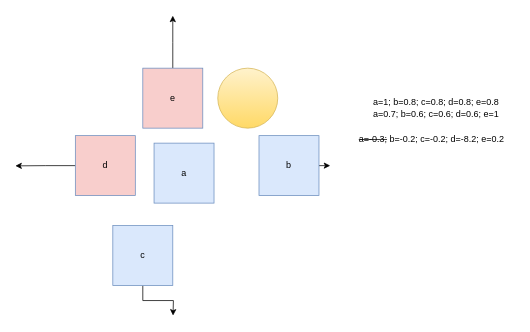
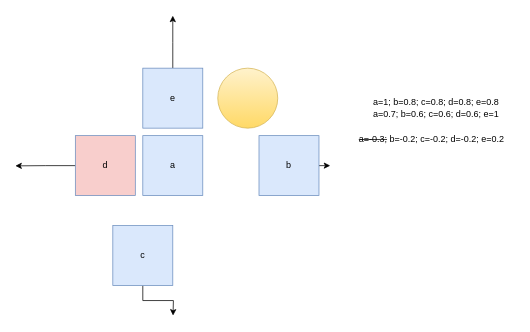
node "e": fillcolor #f8cecc -> #dae8fc
node "a=-0.3; b=-0.2; c=-0.2; d=-8.2; e=0.2": label "a=-0.3; b=-0.2; c=-0.2; d=-8.2; e=0.2" -> "a=-0.3; b=-0.2; c=-0.2; d=-0.2; e=0.2"
node "a": moved (184, 173) -> (173, 165)
